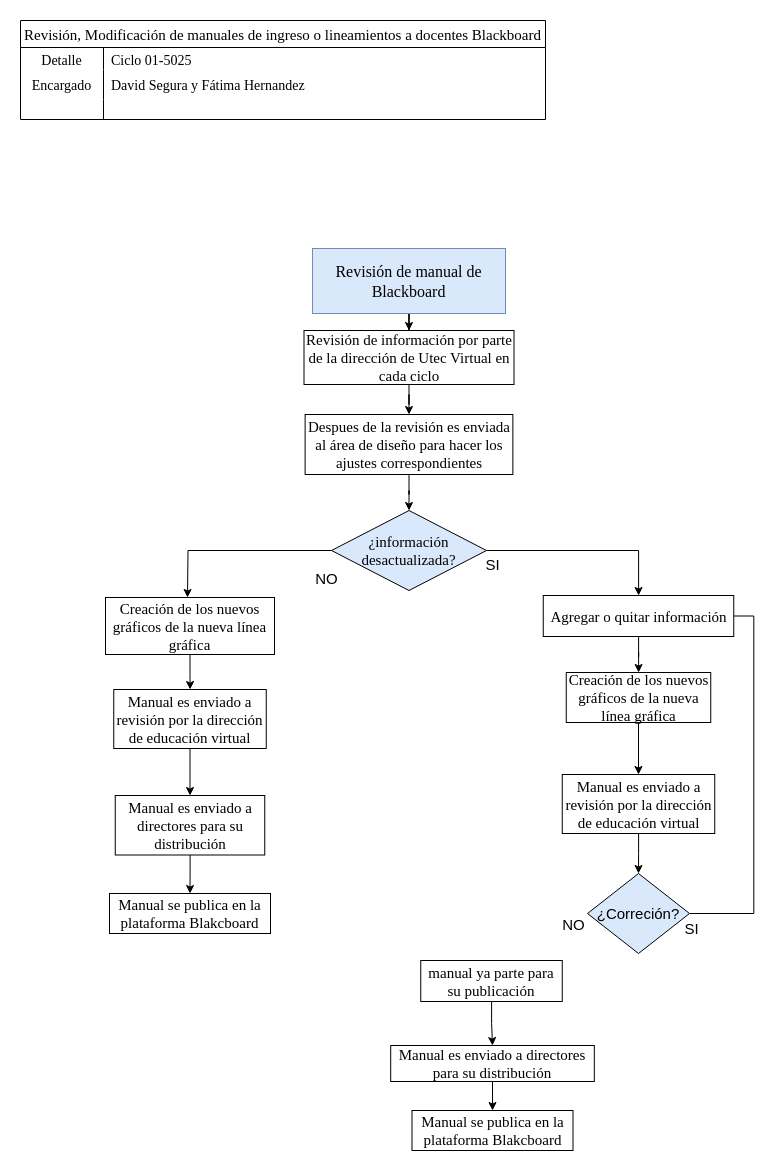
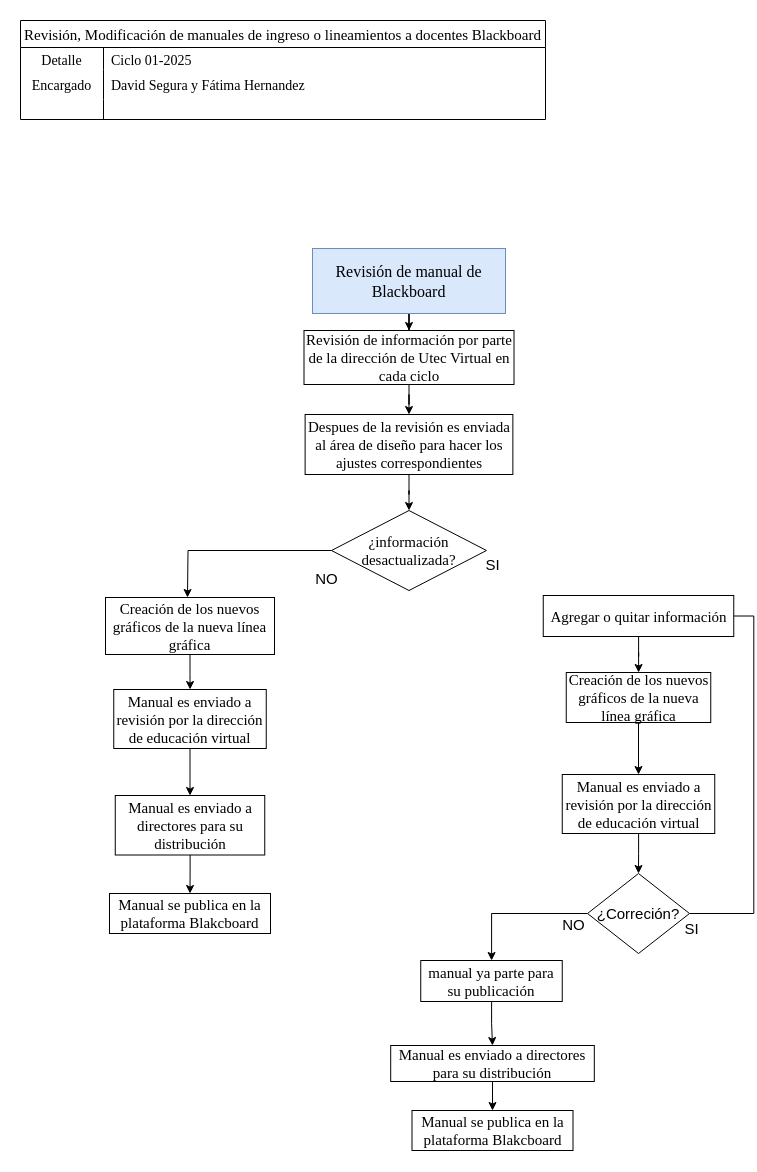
node "Ciclo 01-5025": label "Ciclo 01-5025" -> "Ciclo 01-2025"
node "¿información desactualizada?": fillcolor #dae8fc -> #ffffff
edge "¿información desactualizada?" -> "Agregar o quitar información": removed
edge "¿Correción?" -> "manual ya parte para su publicación": added
node "¿Correción?": fillcolor #dae8fc -> #ffffff
